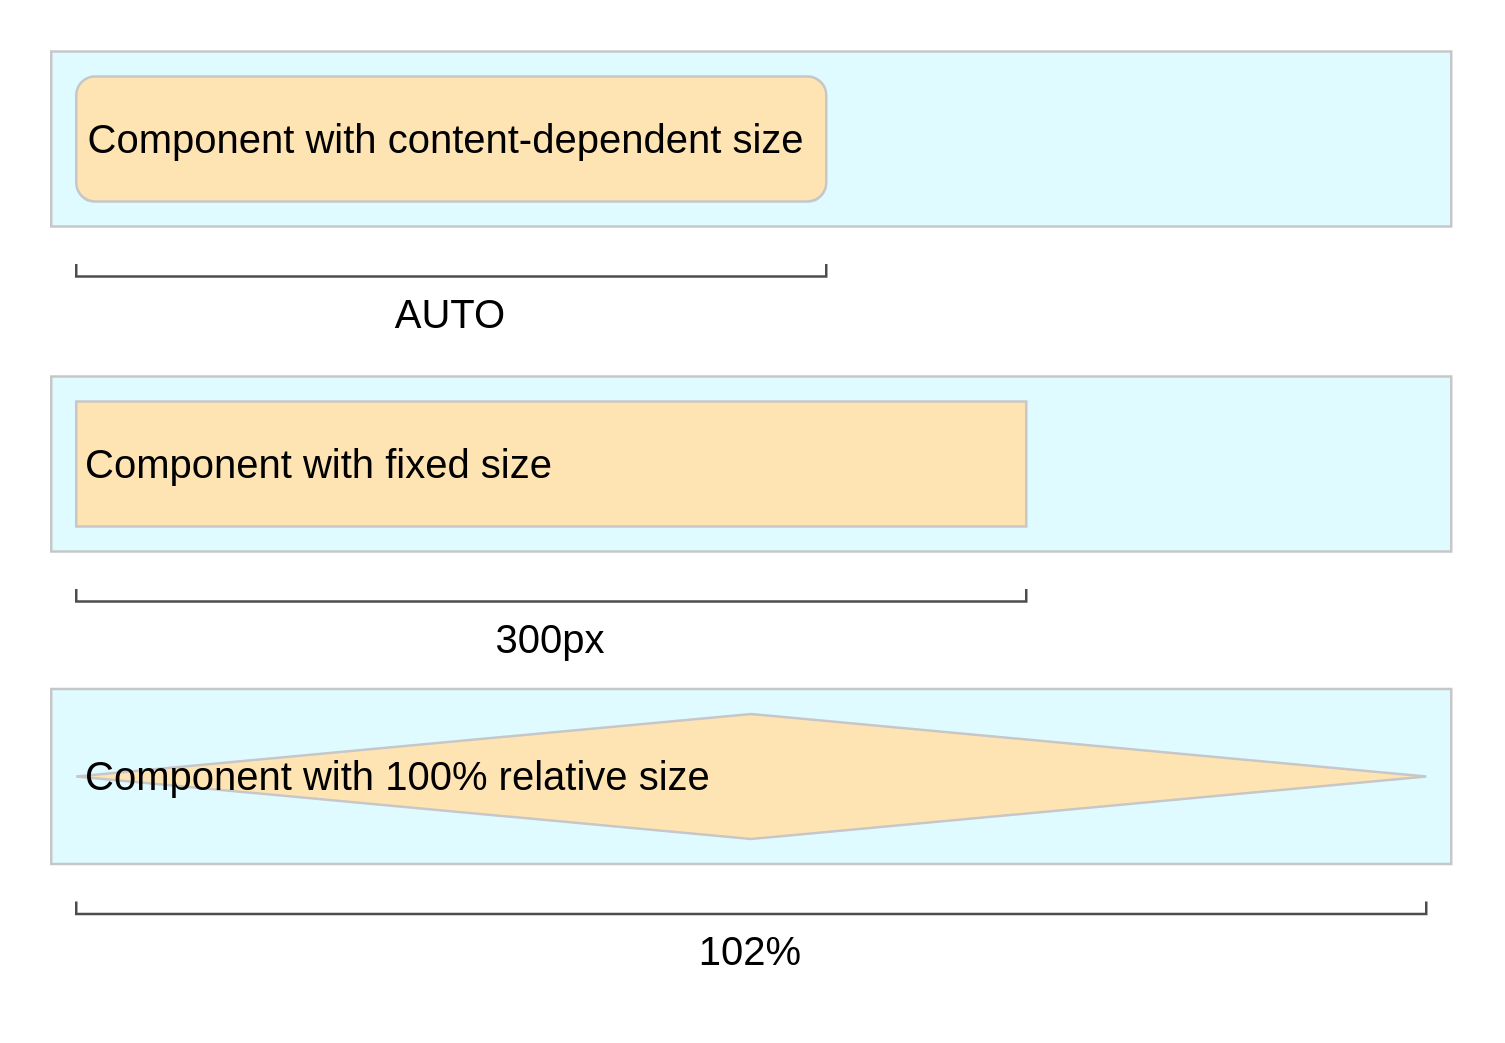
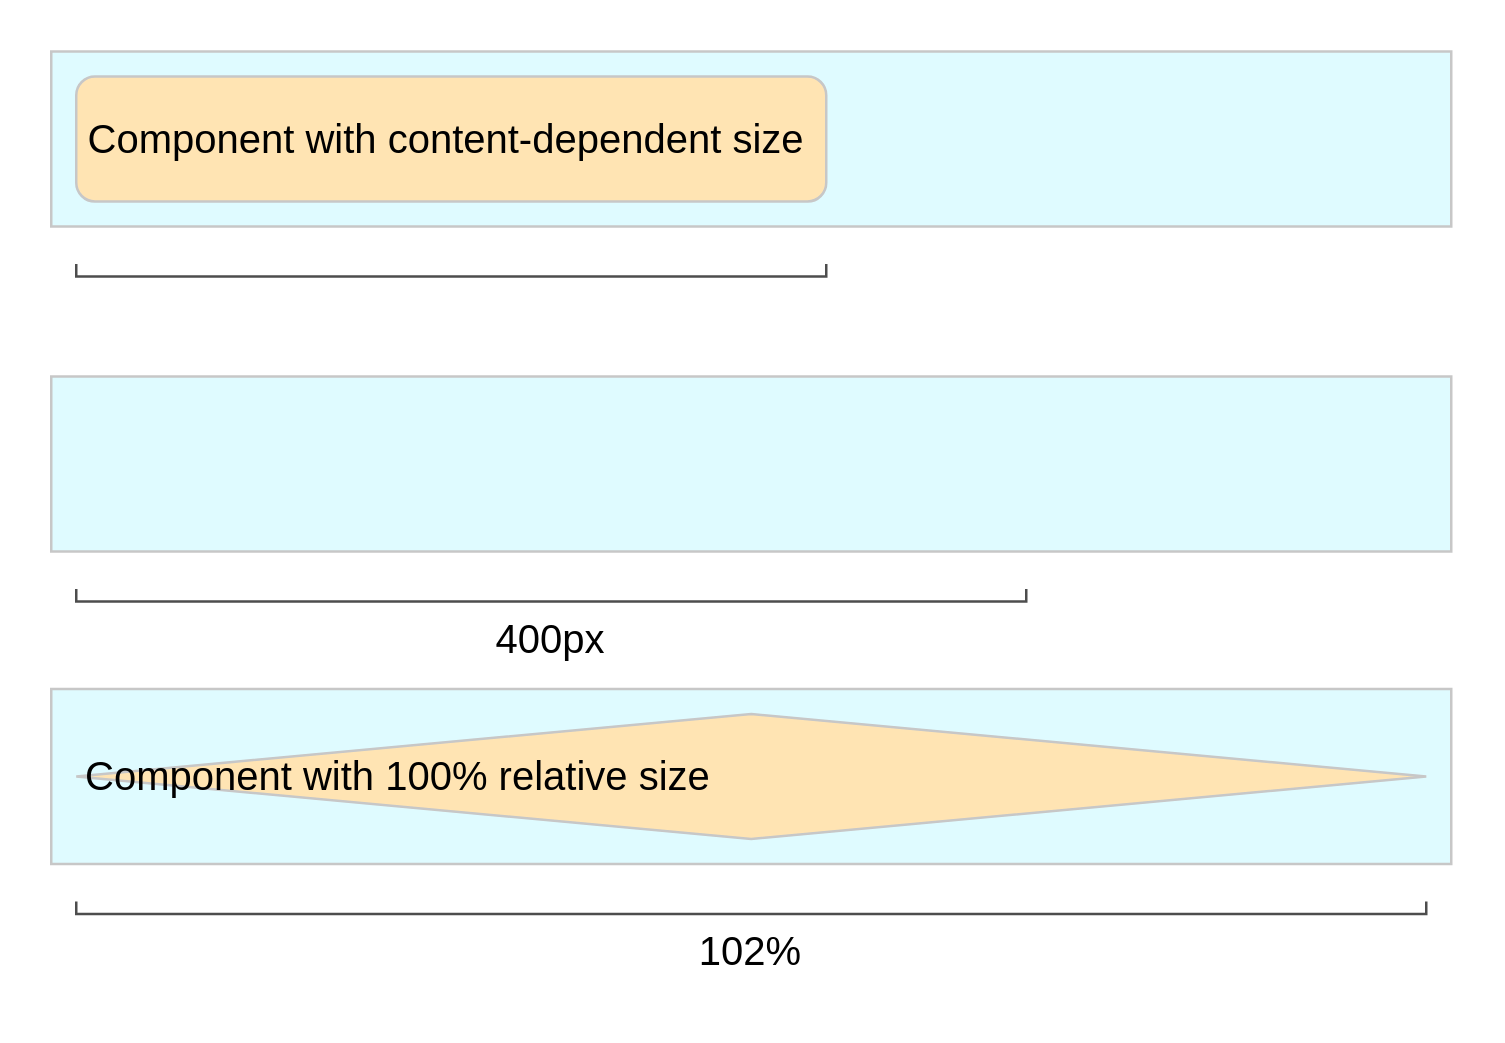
node "AUTO": removed
node "Component with fixed size": removed
node "300px": label "300px" -> "400px"
